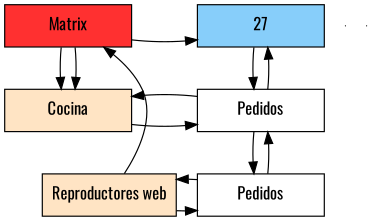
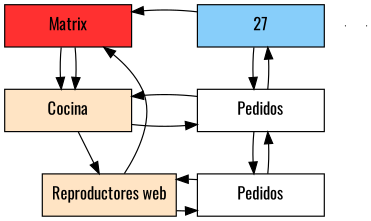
edge "Matrix" -> "27": reversed
edge "Cocina" -> "Reproductores web": added
